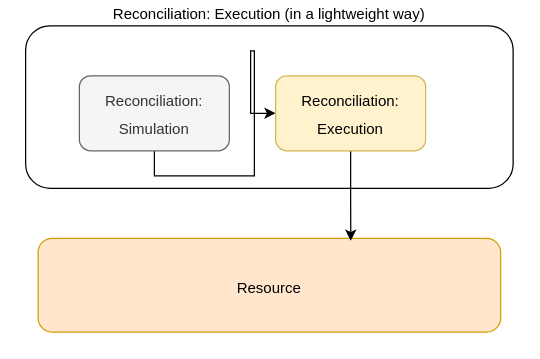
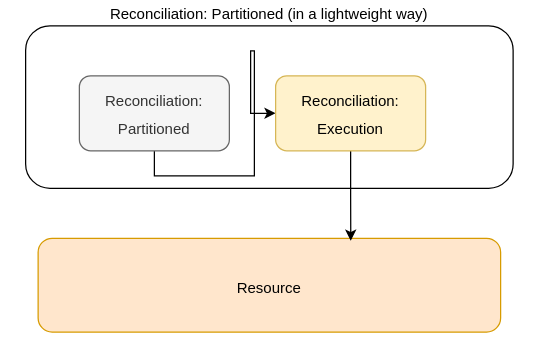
node "Reconciliation: Execution (in a lightweight way)": label "Reconciliation: Execution (in a lightweight way)" -> "Reconciliation: Partitioned (in a lightweight way)"
node "Reconciliation: Simulation": label "Reconciliation: Simulation" -> "Reconciliation: Partitioned"
